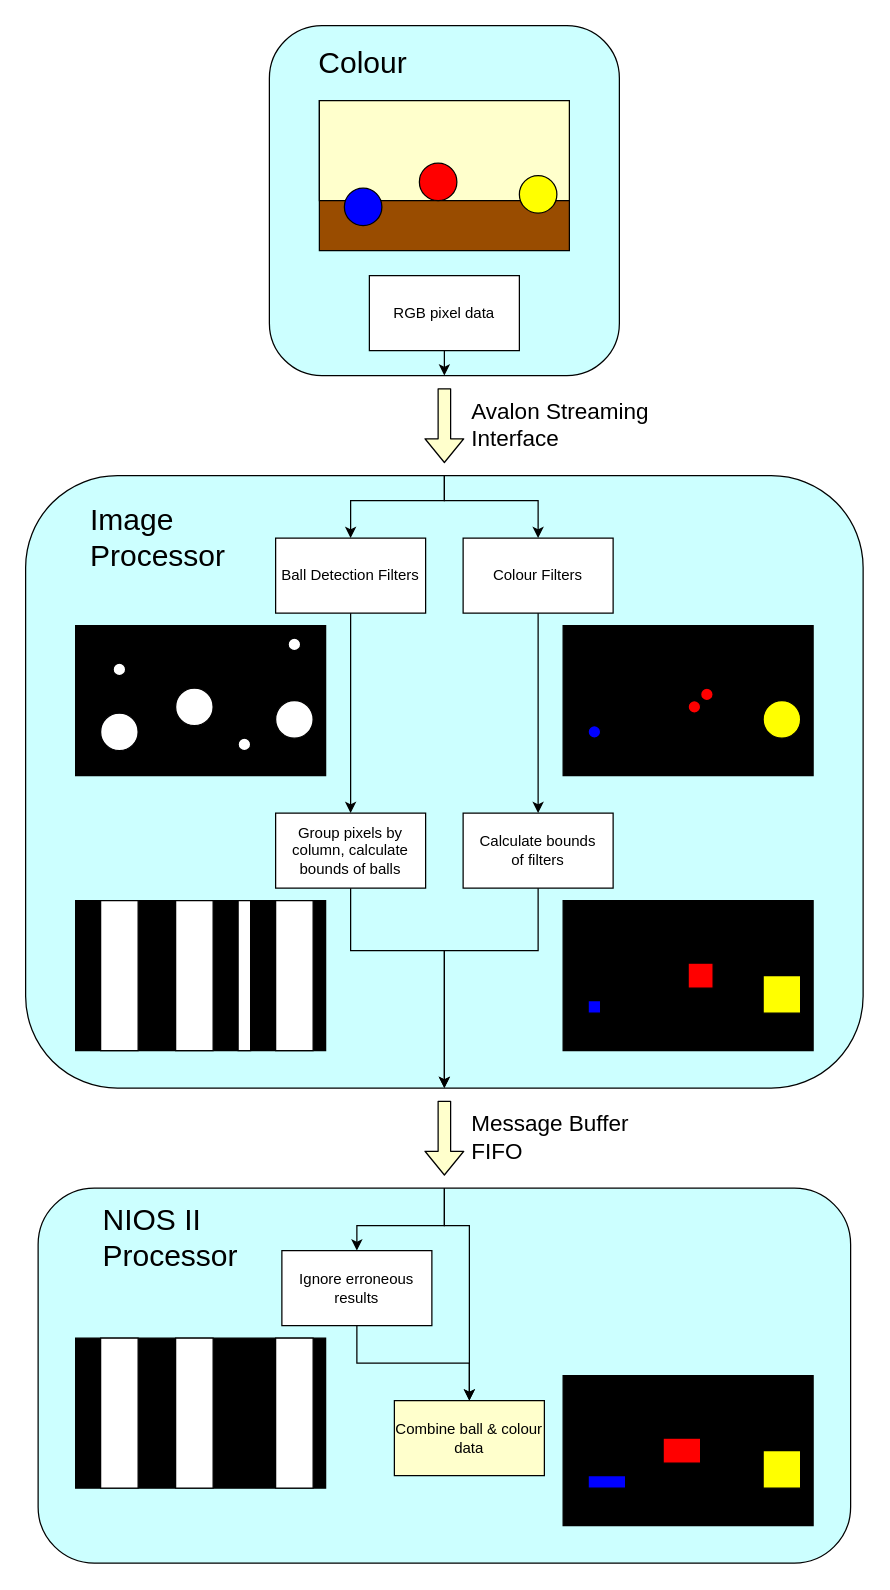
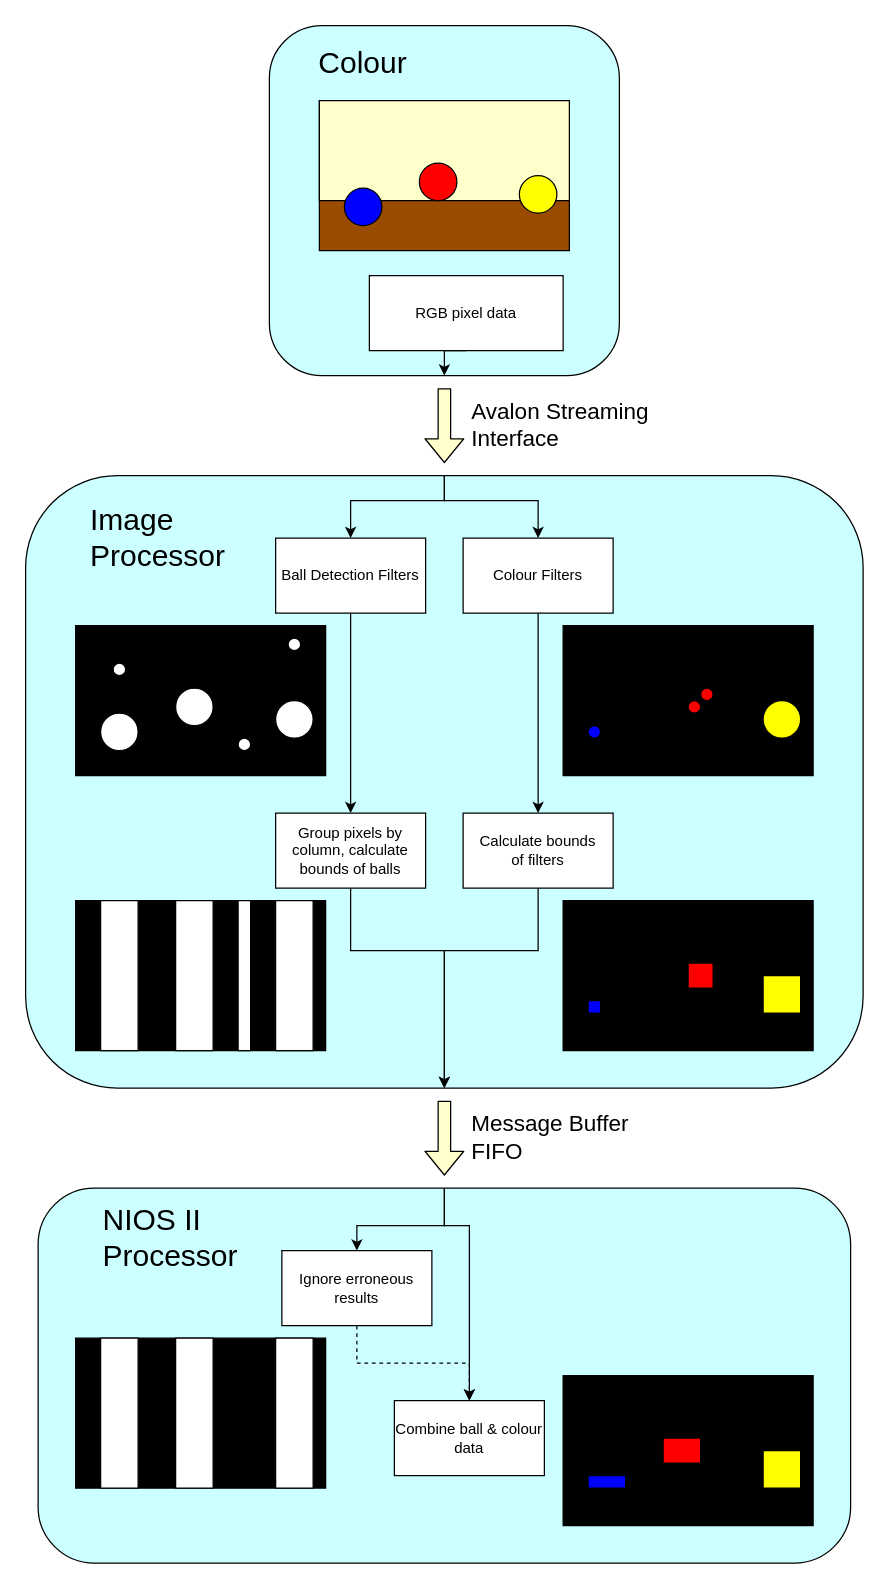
node "RGB pixel data": size 150x75 -> 194x75
edge "Ignore erroneous results" -> "Combine ball & colour data": style solid -> dashed
node "Combine ball & colour data": fillcolor #ffffcc -> #ffffff
